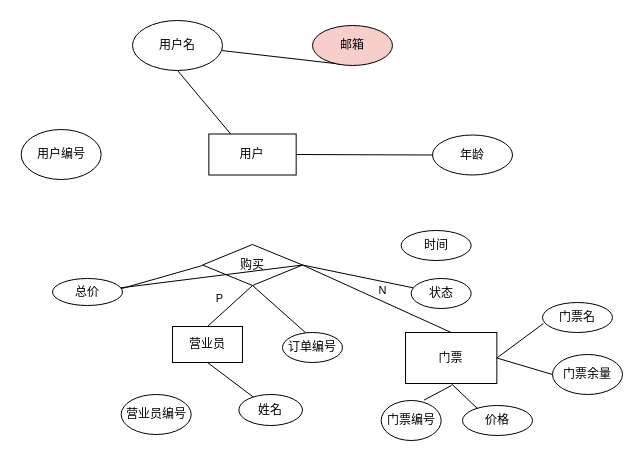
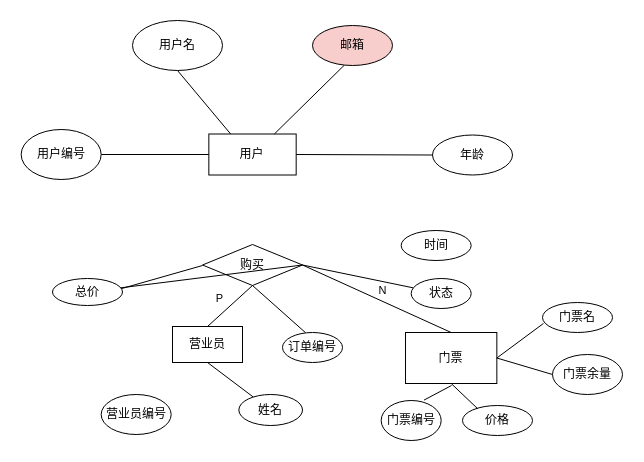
edge "用户名" -- "邮箱": now "用户" -- "邮箱"
edge "用户编号" -- "用户": added
node "营业员编号": moved (156, 415) -> (136, 415)
